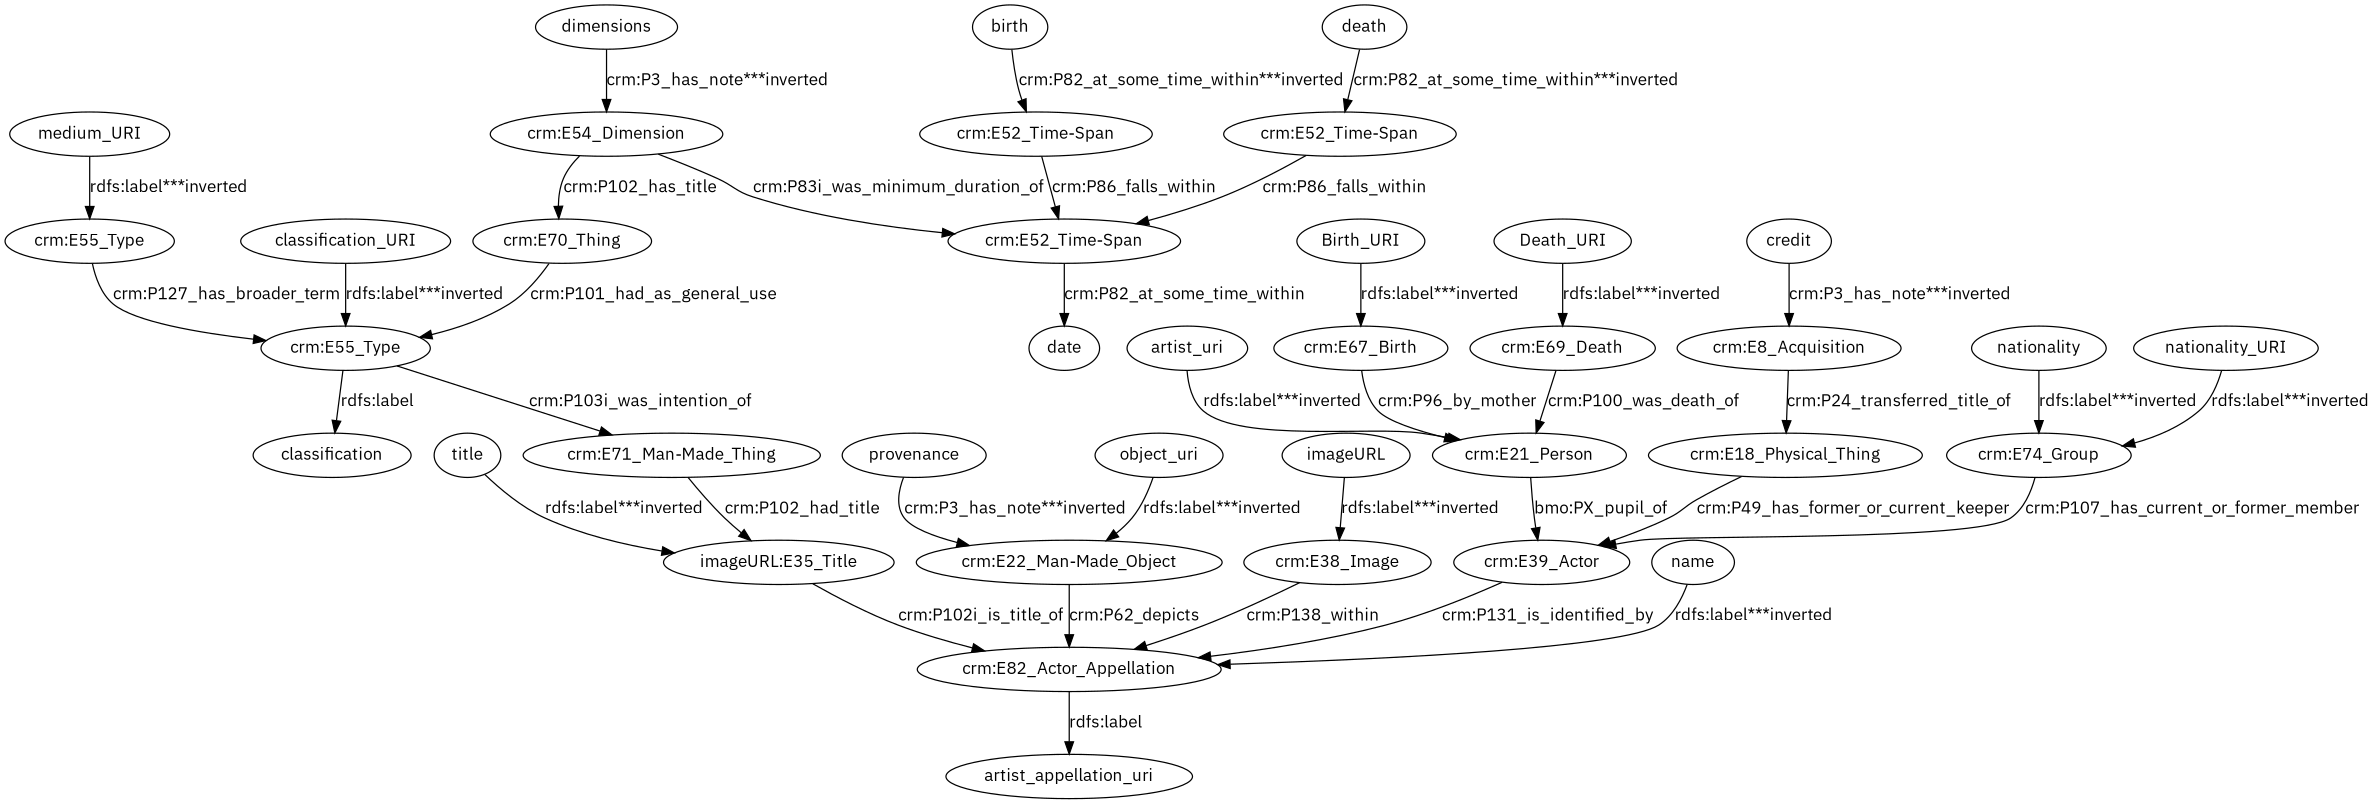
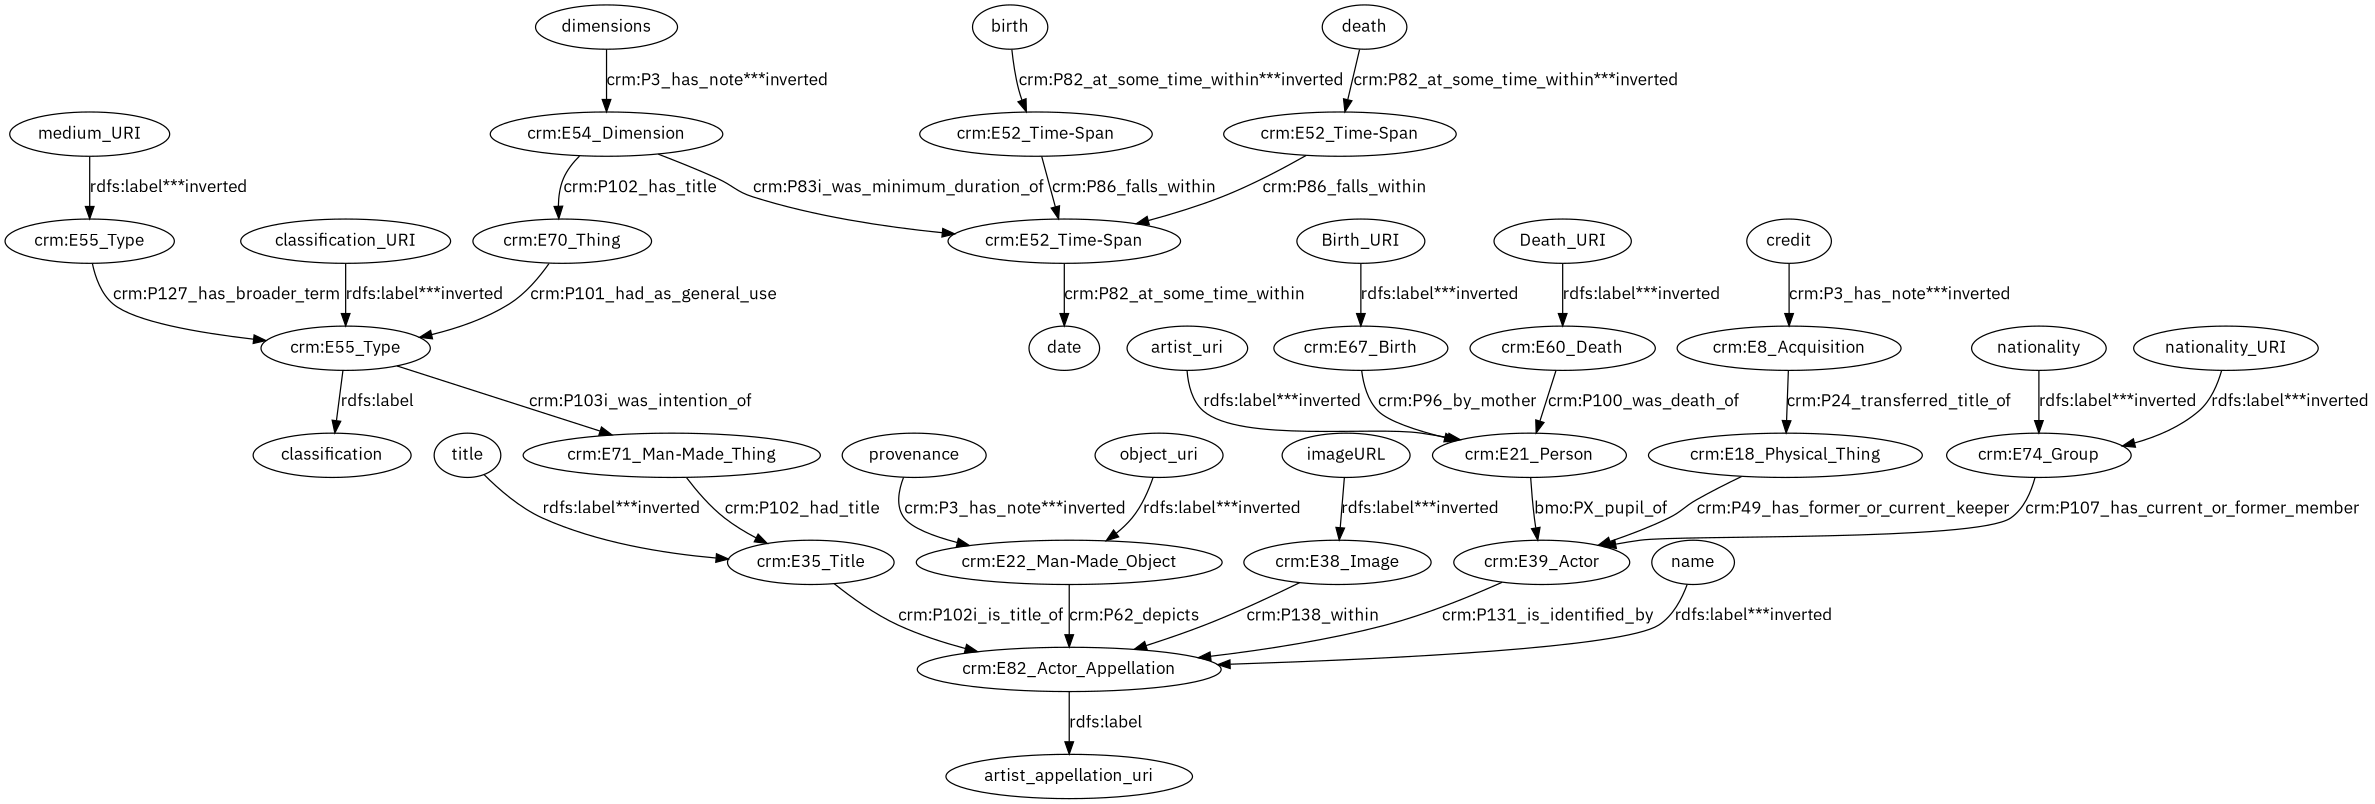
node "crm:E69_Death": label "crm:E69_Death" -> "crm:E60_Death"
node "imageURL:E35_Title": label "imageURL:E35_Title" -> "crm:E35_Title"
